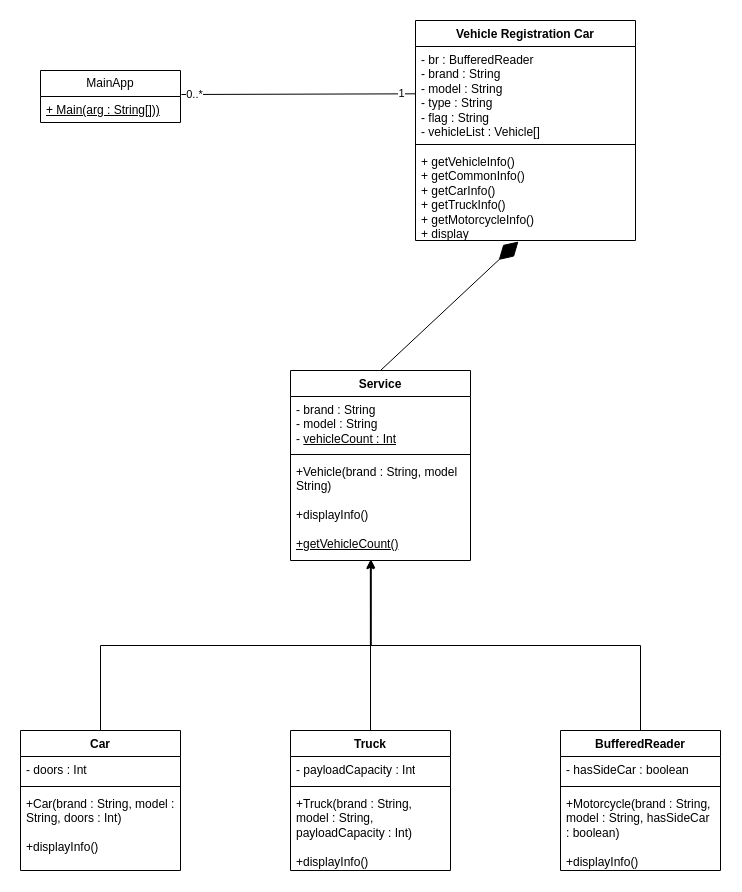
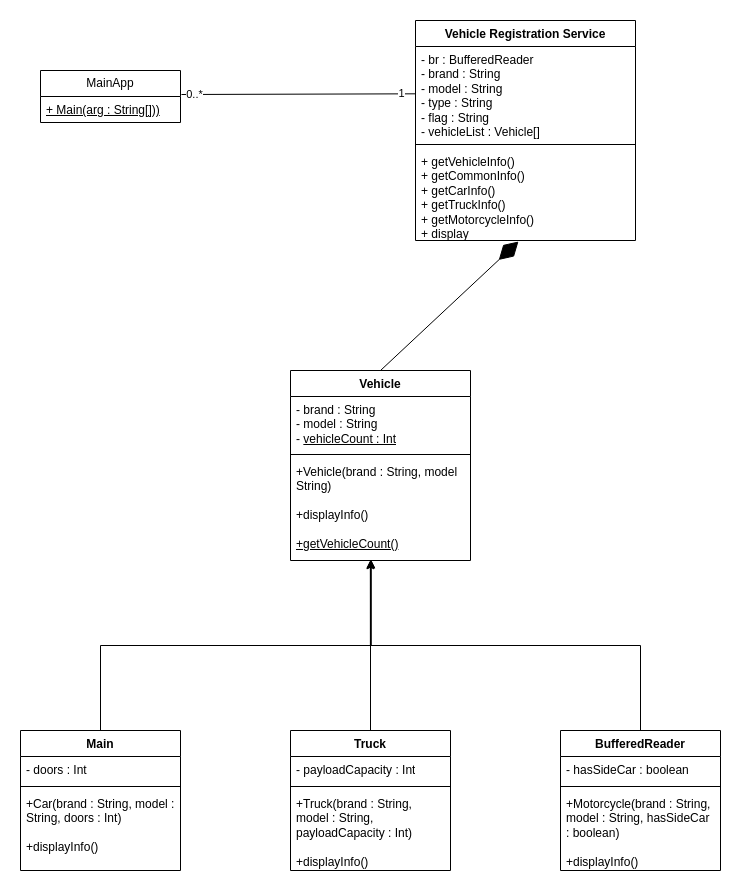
node "Vehicle Registration Car": label "Vehicle Registration Car" -> "Vehicle Registration Service"
node "Service": label "Service" -> "Vehicle"
node "Car": label "Car" -> "Main"
